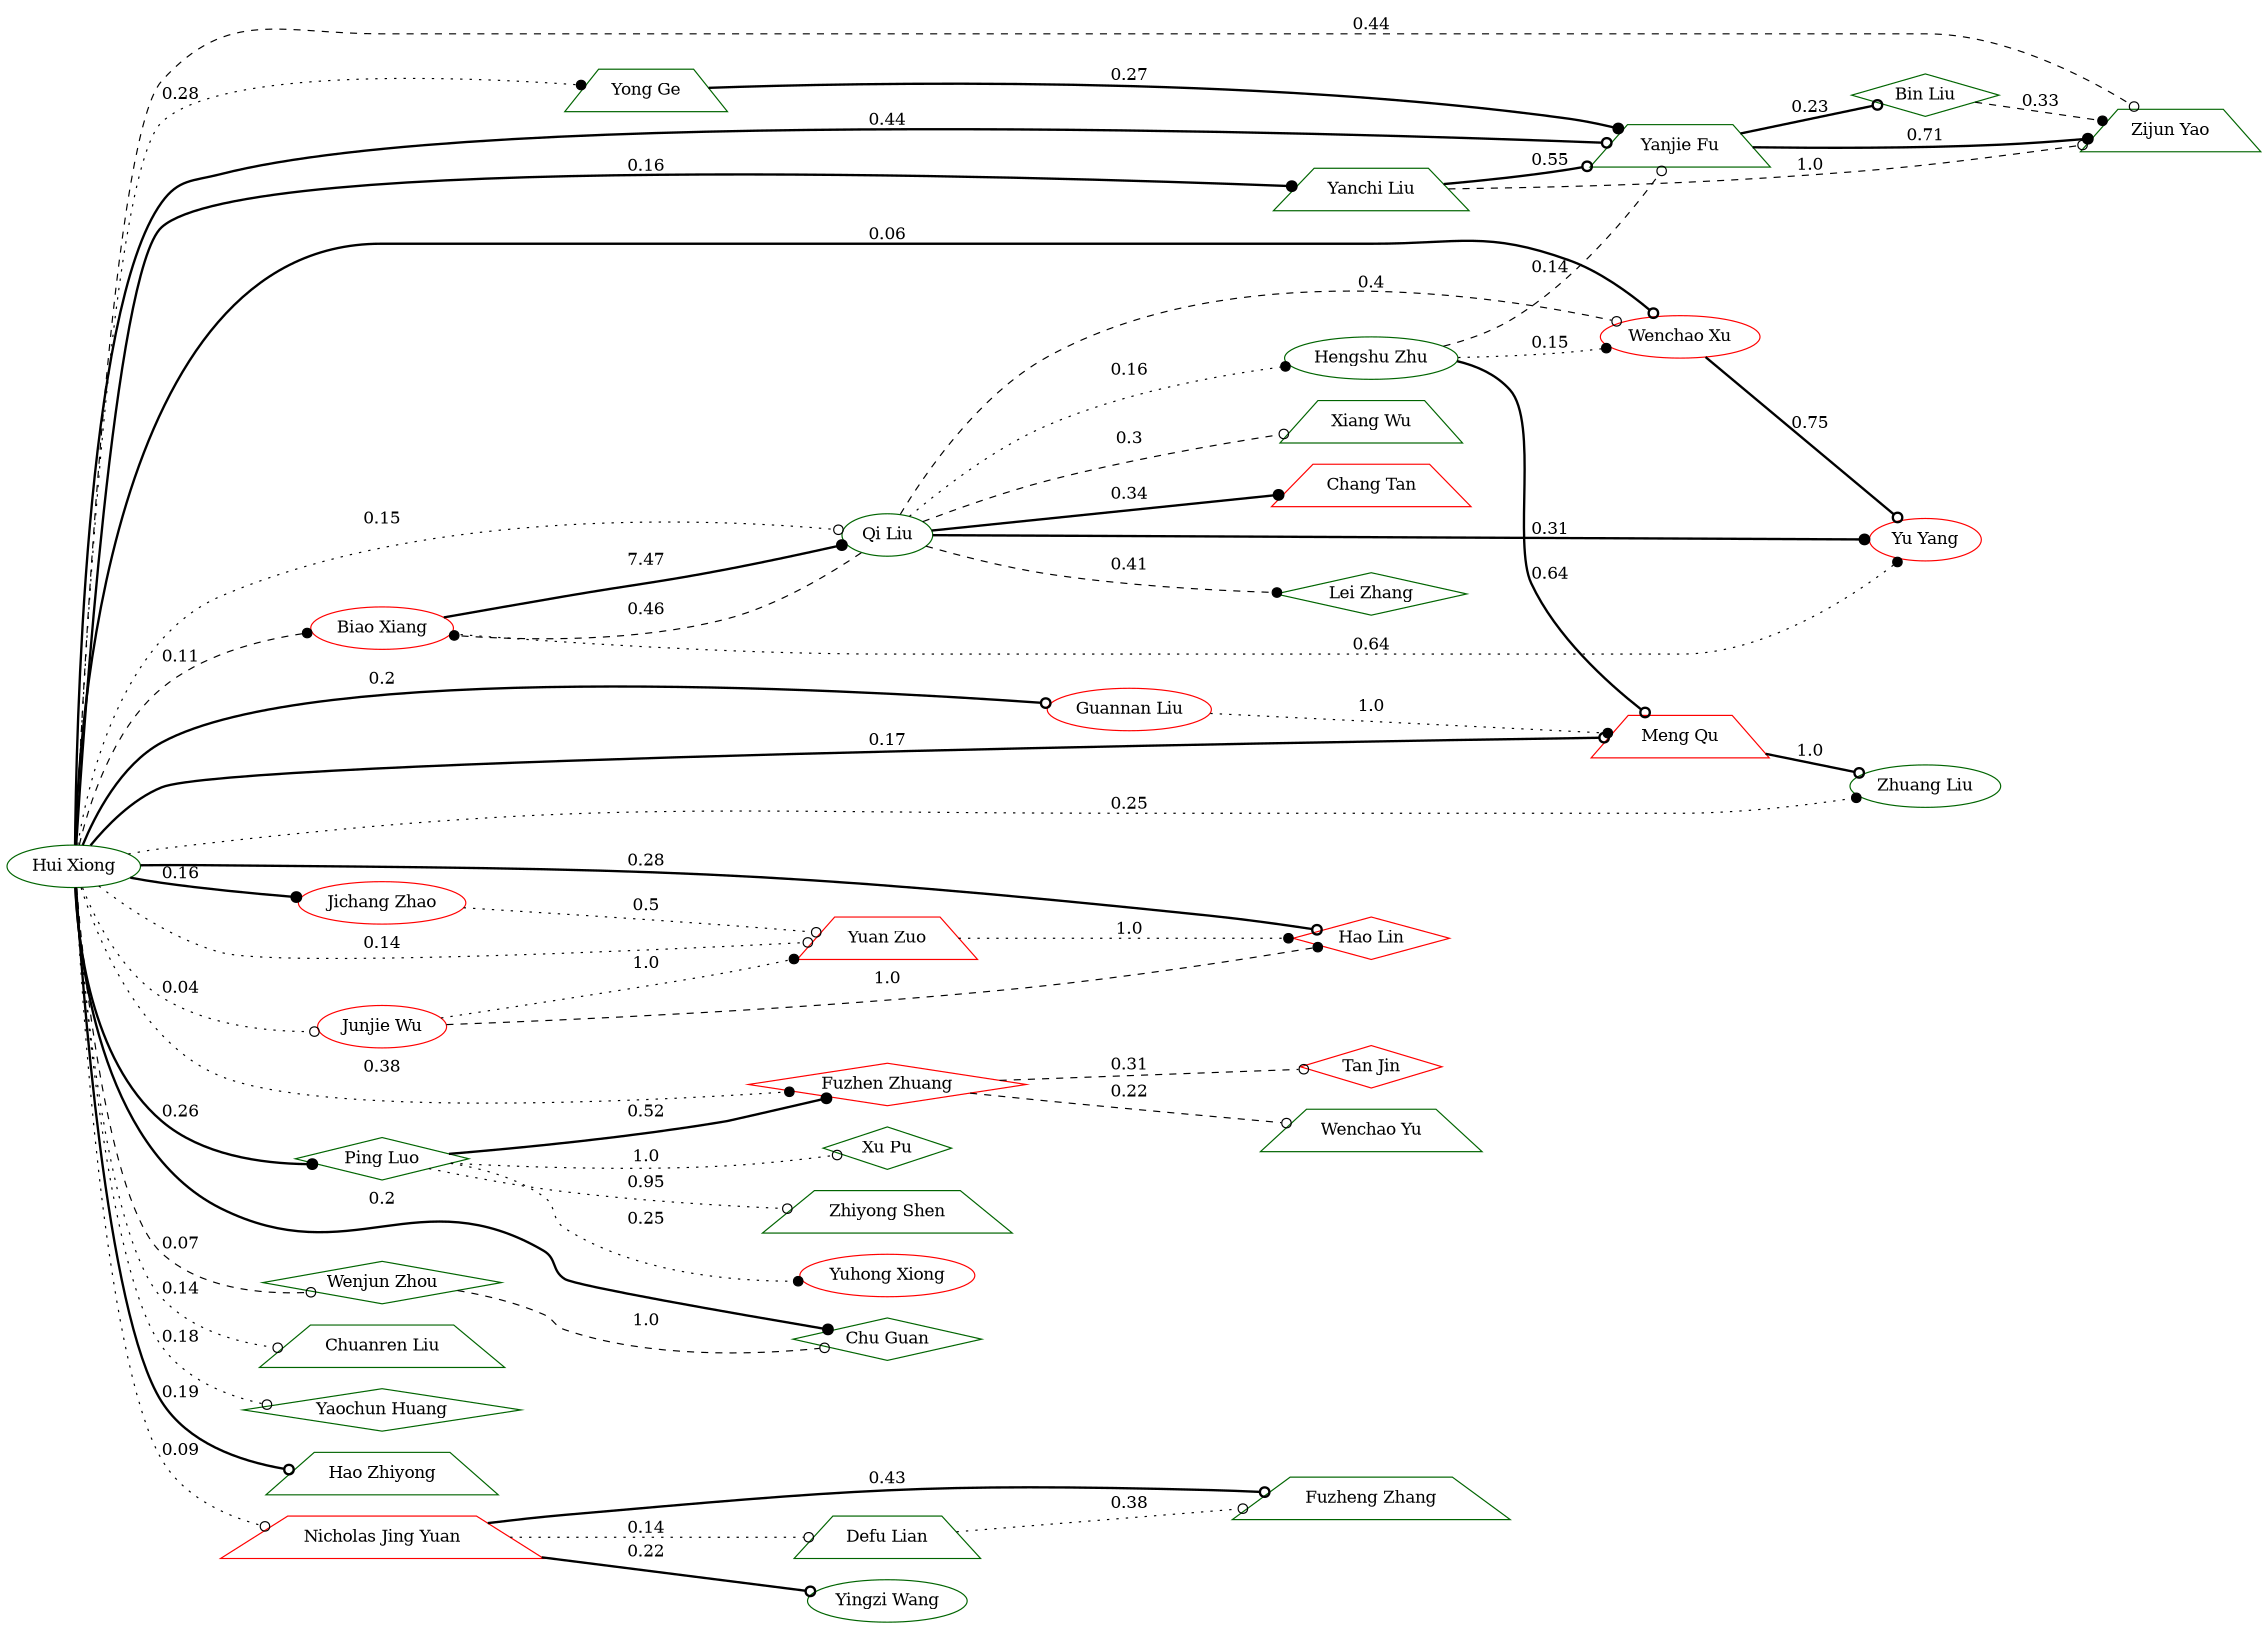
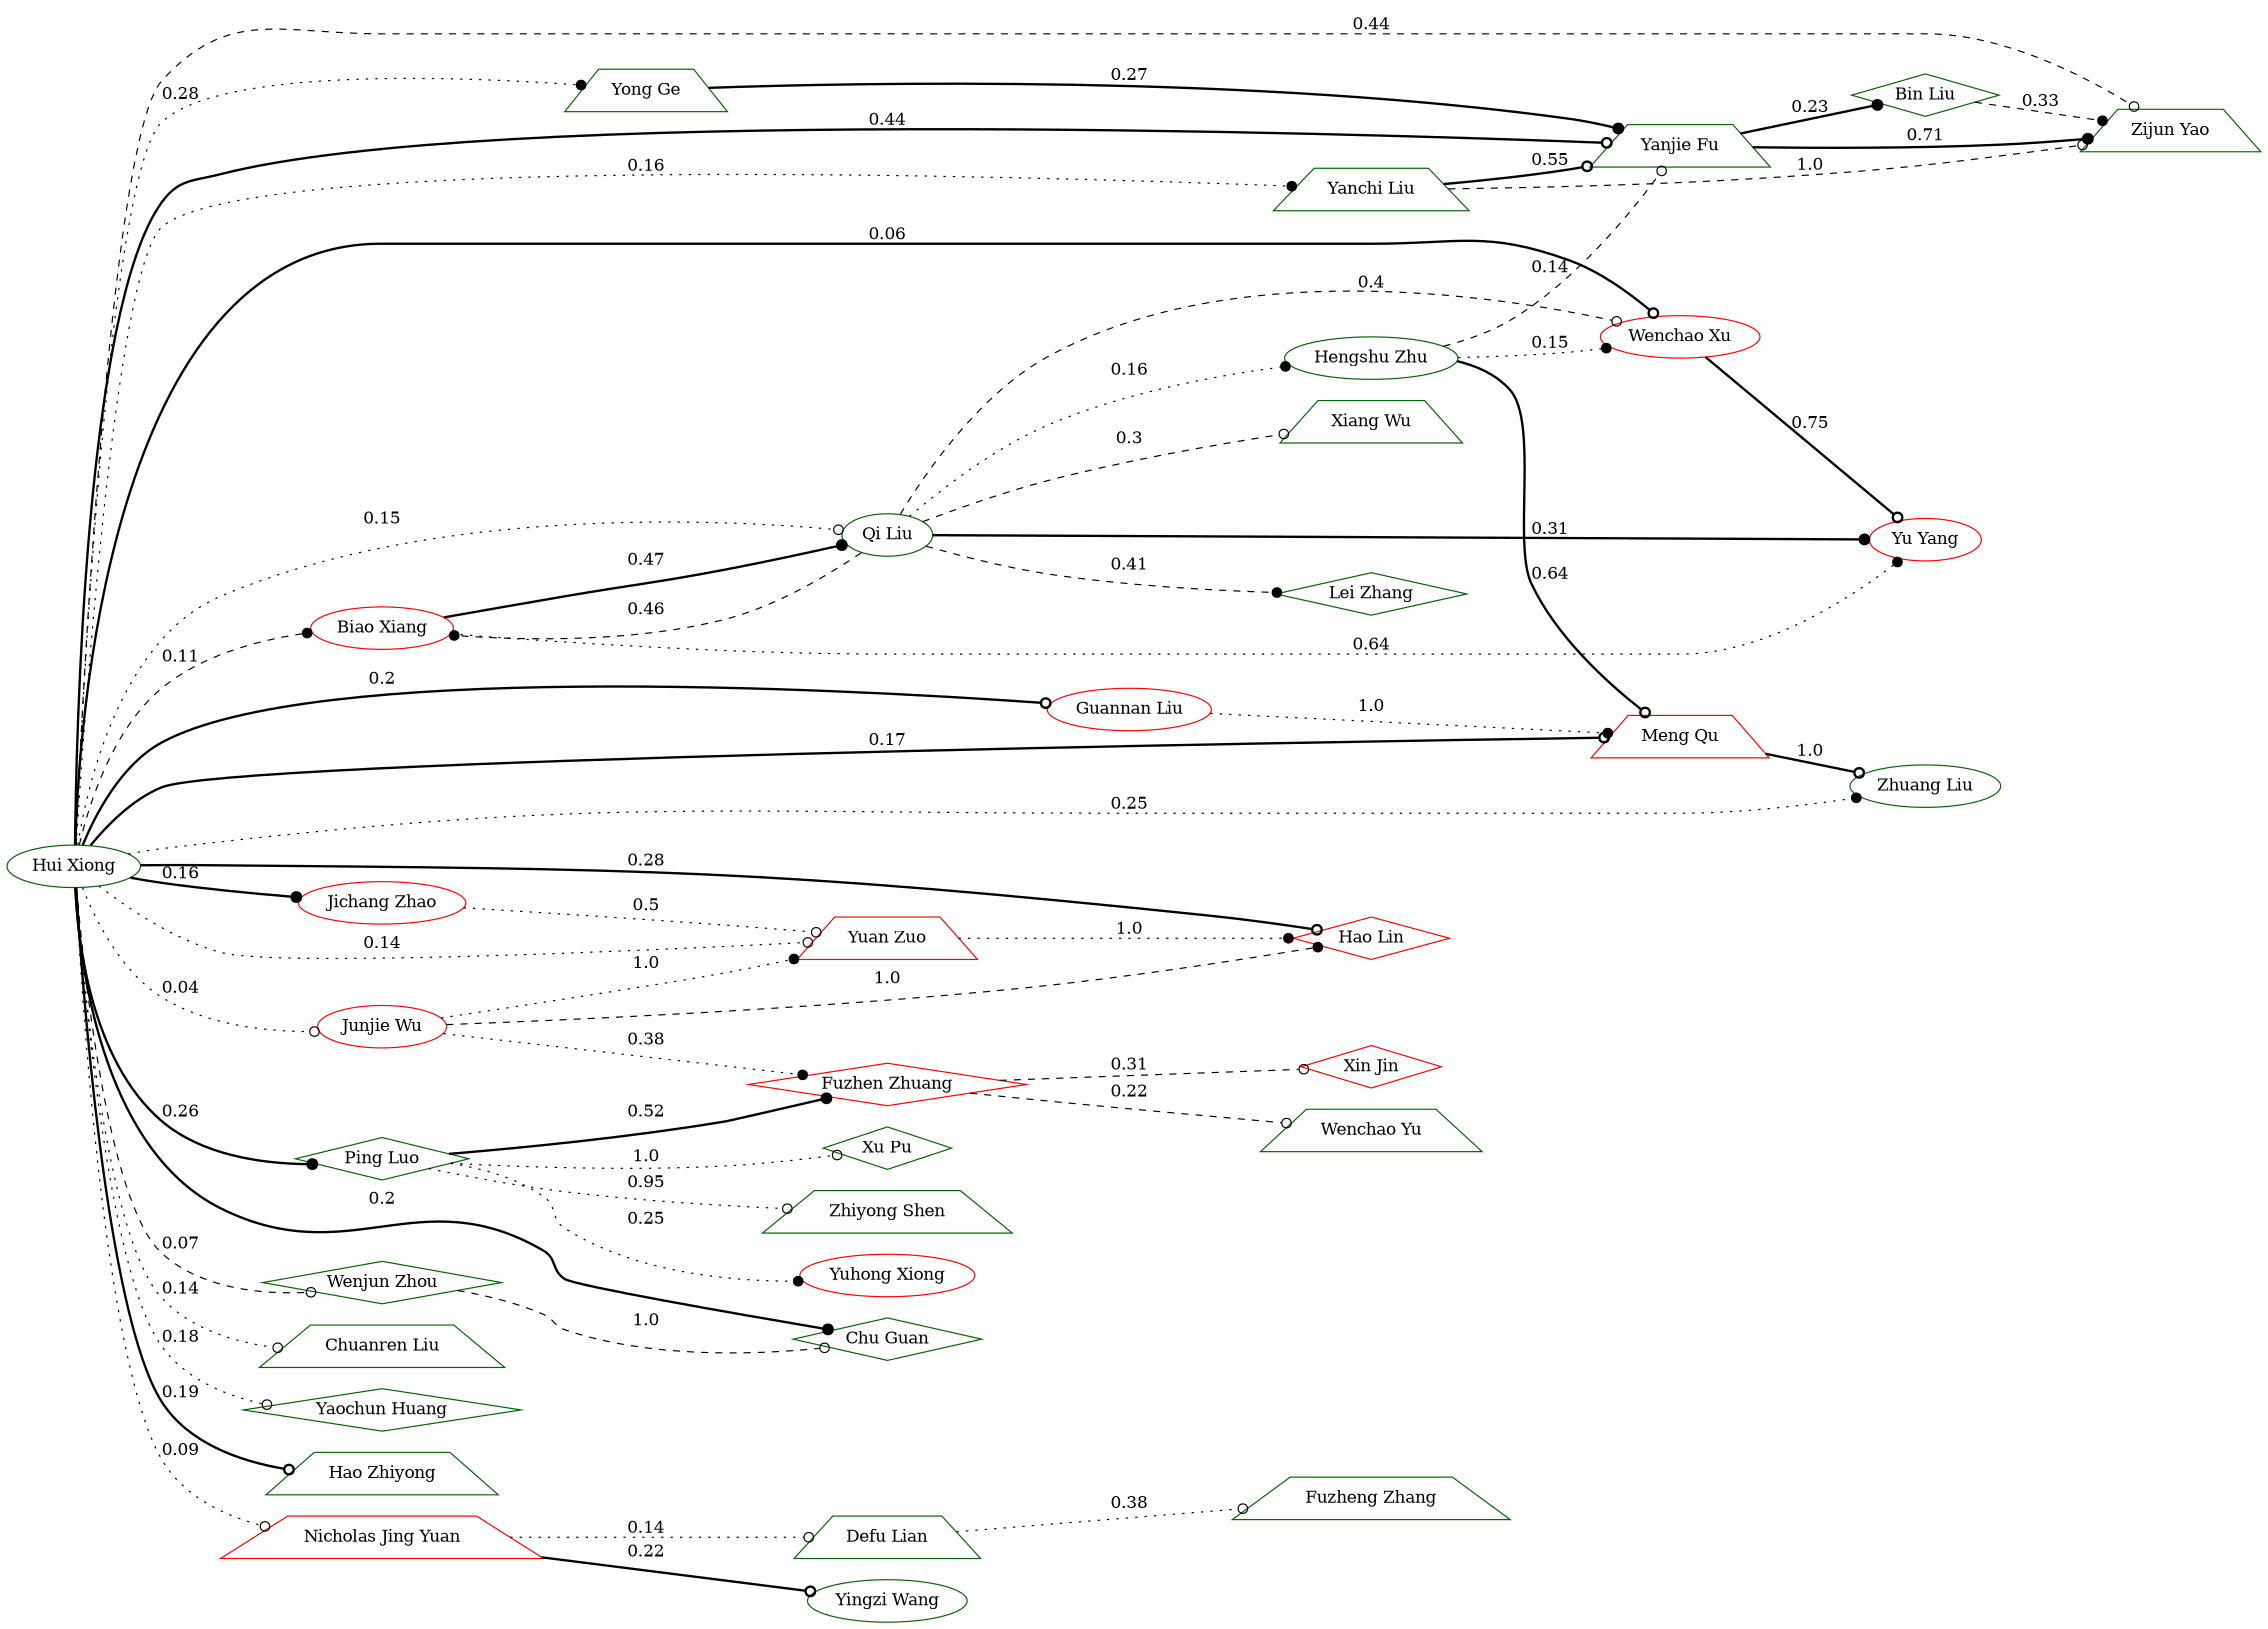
edge "Yanjie Fu" -> "Bin Liu": arrowhead odot -> dot
edge "Hui Xiong" -> "Yanchi Liu": style bold -> dotted
node "Chang Tan": removed
edge "Biao Xiang" -> "Qi Liu": label "7.47" -> "0.47"
node "Tan Jin": label "Tan Jin" -> "Xin Jin"
edge "Hui Xiong" -> "Fuzhen Zhuang": now "Junjie Wu" -> "Fuzhen Zhuang"
edge "Nicholas Jing Yuan" -> "Fuzheng Zhang": removed, label "0.43"
